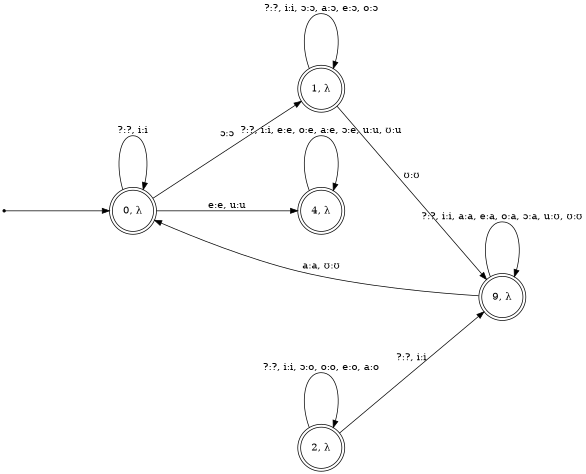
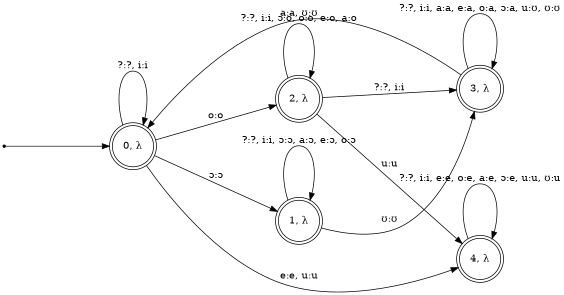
edge "0, λ" -> "2, λ": added, label "o:o"
edge "2, λ" -> "4, λ": added, label "u:u"
node "9, λ": label "9, λ" -> "3, λ"
